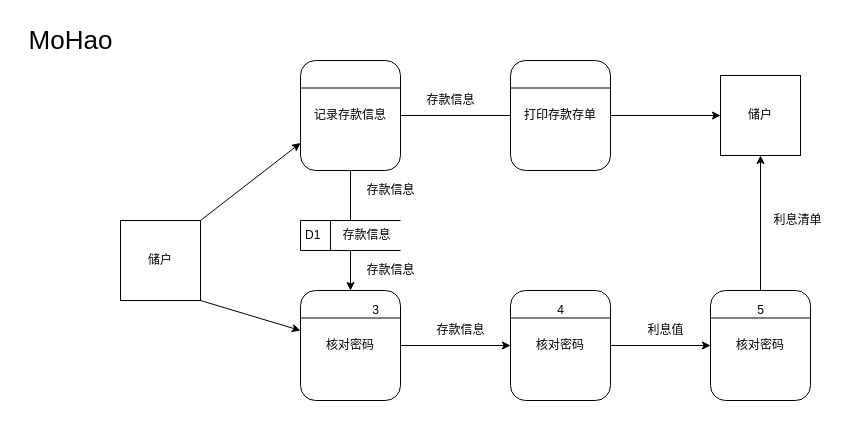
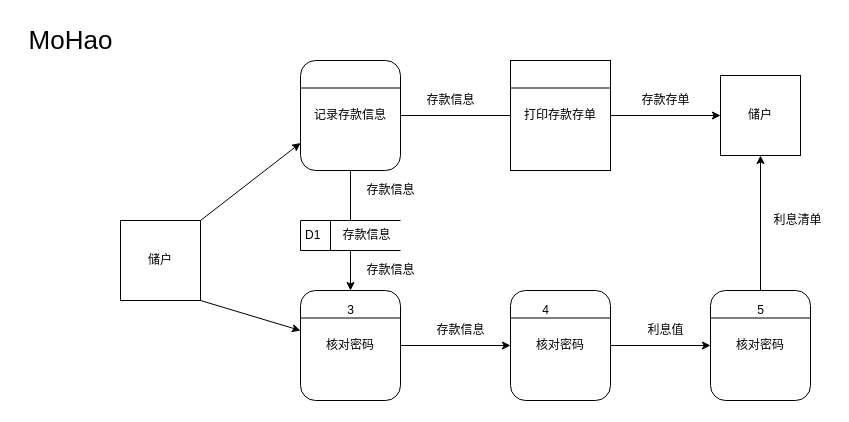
node "存款存单": added
node "打印存款存单": shape rounded rectangle -> rectangle
node "3": moved (376, 311) -> (351, 311)
node "4": moved (561, 311) -> (546, 311)
